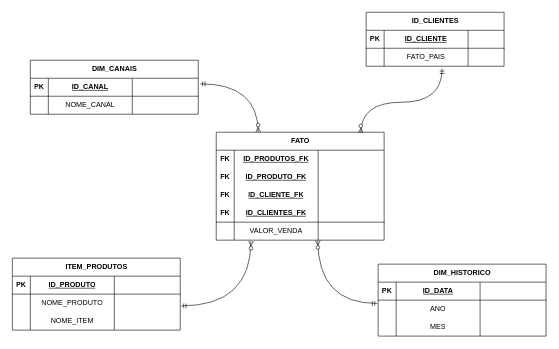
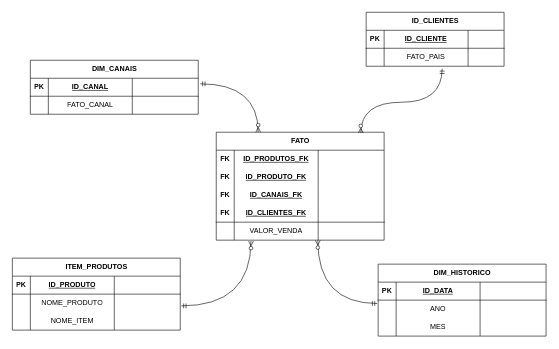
node "NOME_CANAL": label "NOME_CANAL" -> "FATO_CANAL"
node "ID_CLIENTE_FK": label "ID_CLIENTE_FK" -> "ID_CANAIS_FK"
